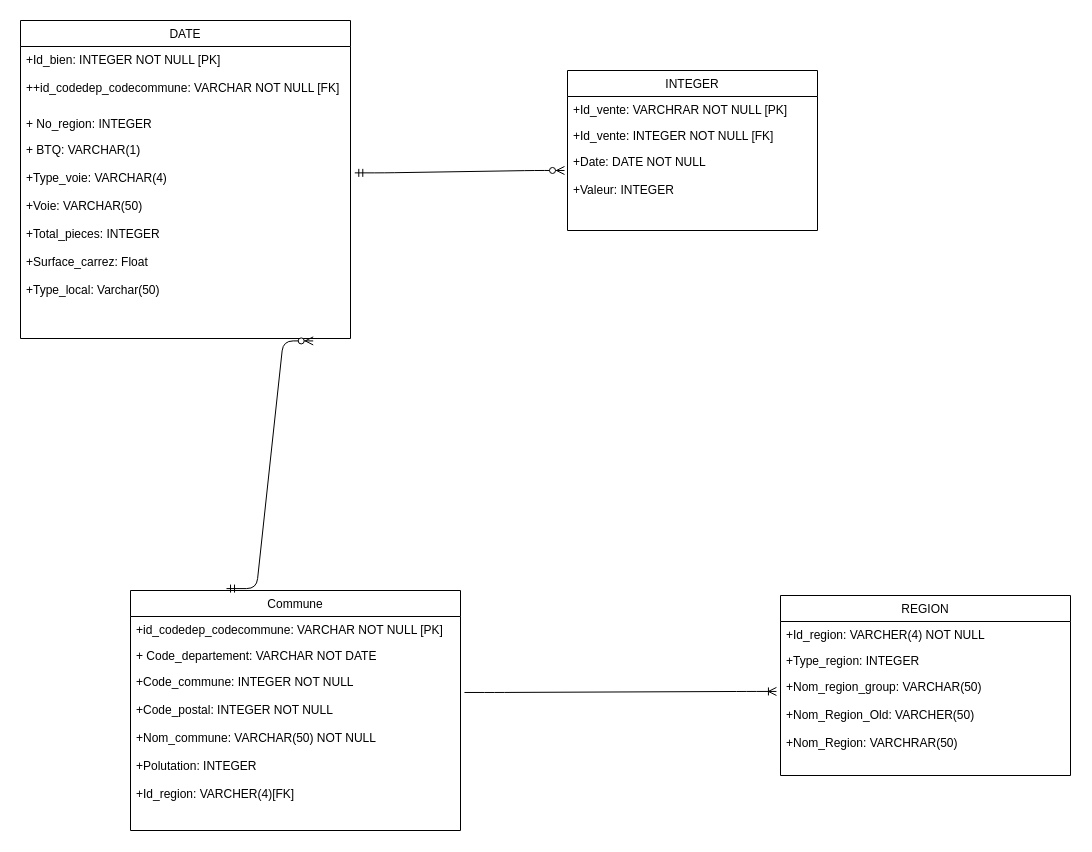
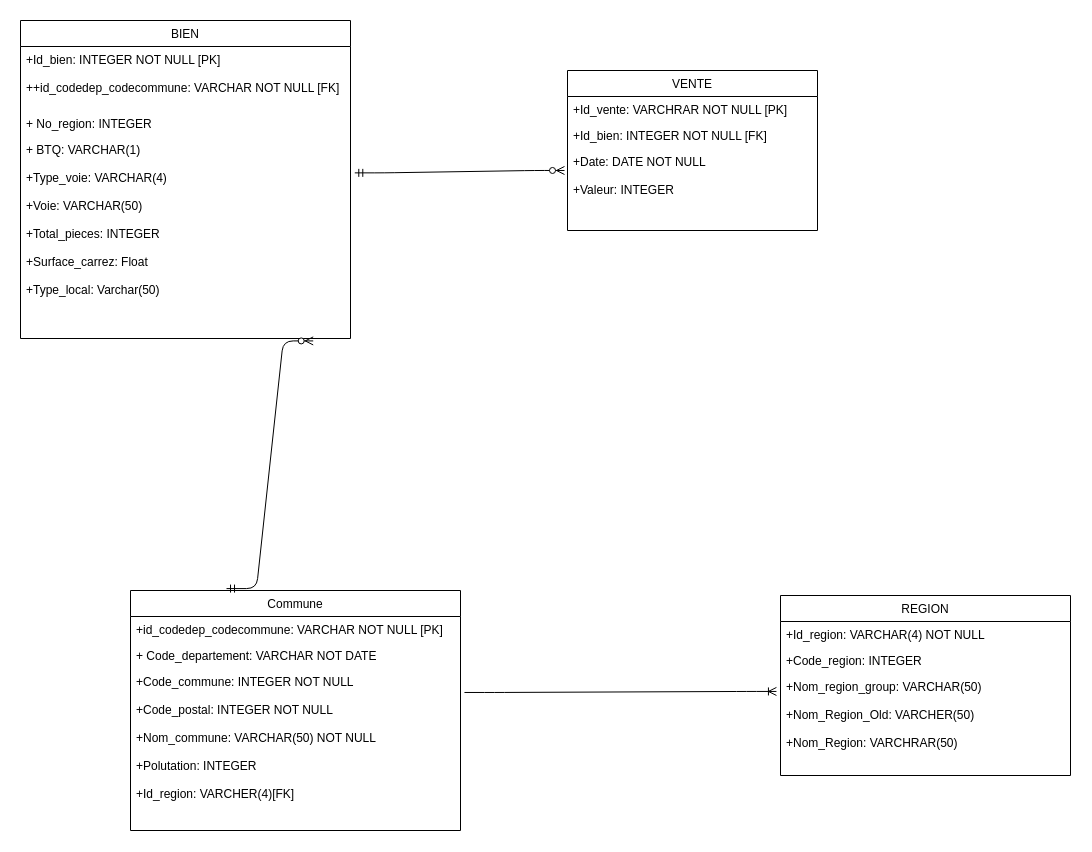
node "DATE": label "DATE" -> "BIEN"
node "INTEGER": label "INTEGER" -> "VENTE"
node "+Id_vente: INTEGER NOT NULL [FK]": label "+Id_vente: INTEGER NOT NULL [FK]" -> "+Id_bien: INTEGER NOT NULL [FK]"
node "+Id_region: VARCHER(4) NOT NULL": label "+Id_region: VARCHER(4) NOT NULL" -> "+Id_region: VARCHAR(4) NOT NULL"
node "+Type_region: INTEGER": label "+Type_region: INTEGER" -> "+Code_region: INTEGER"
